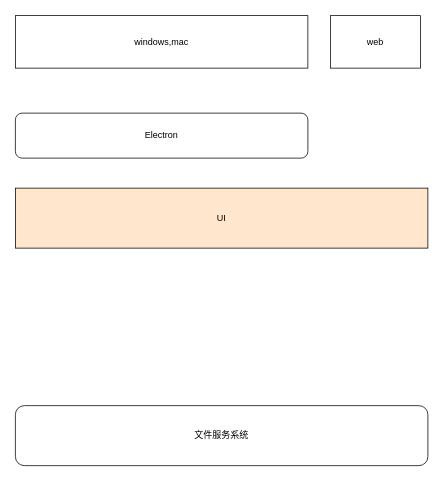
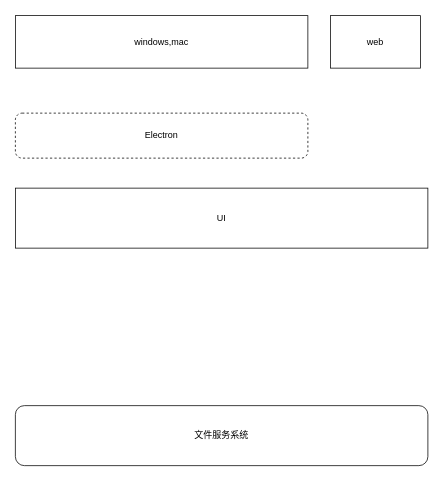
node "Electron": style solid -> dashed
node "UI": fillcolor #ffe6cc -> #ffffff
